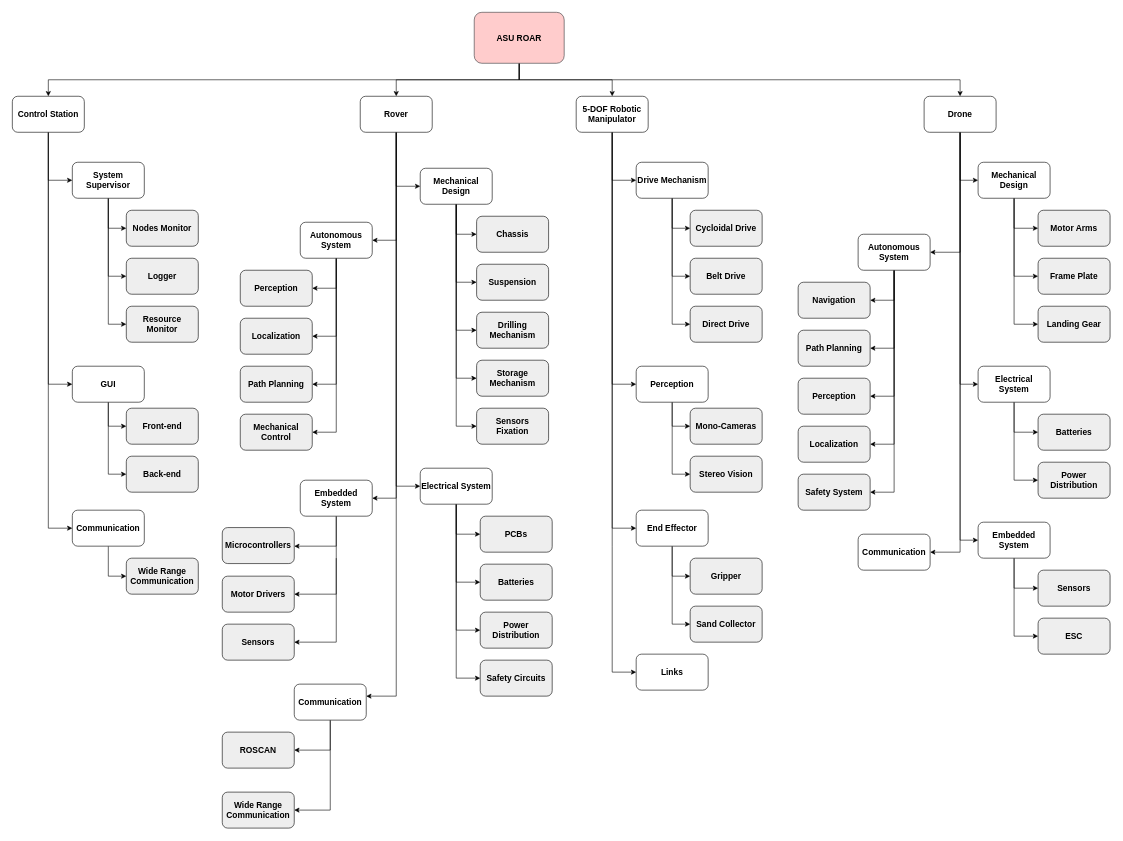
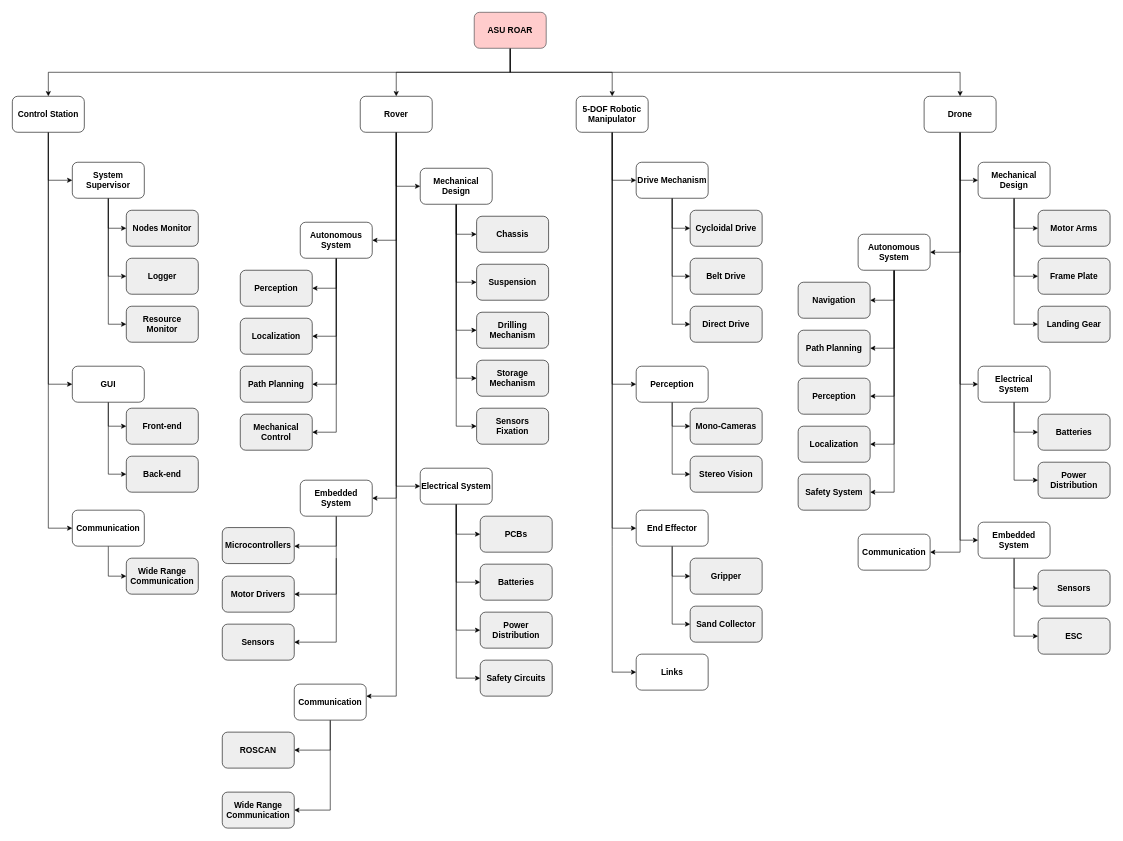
node "ASU ROAR": size 90x51 -> 72x36
